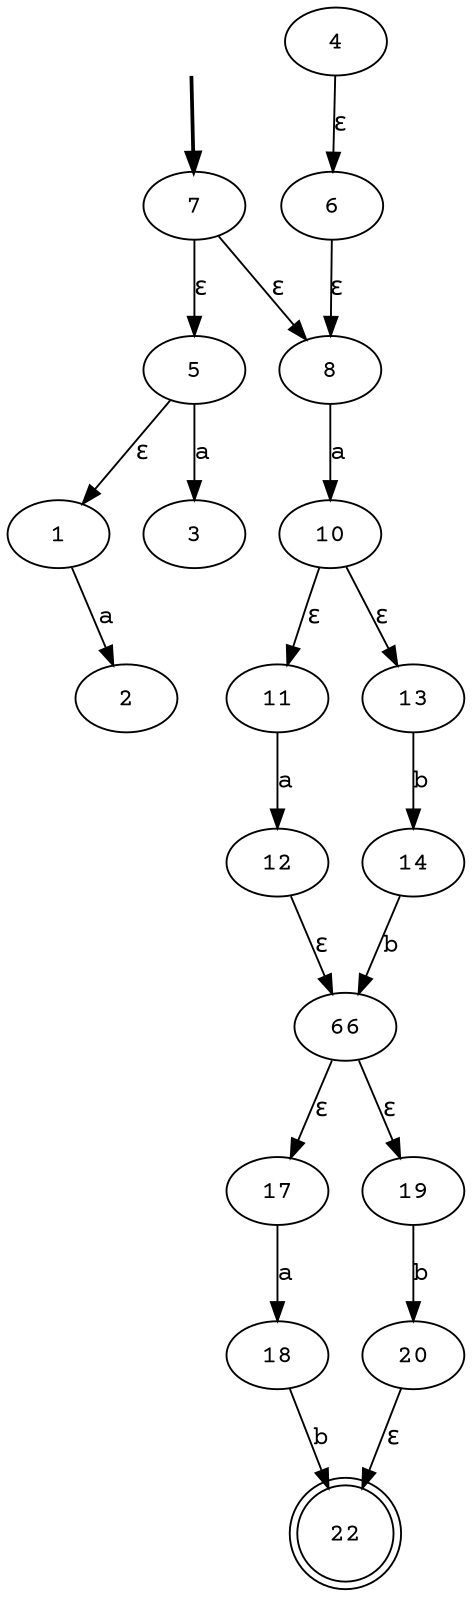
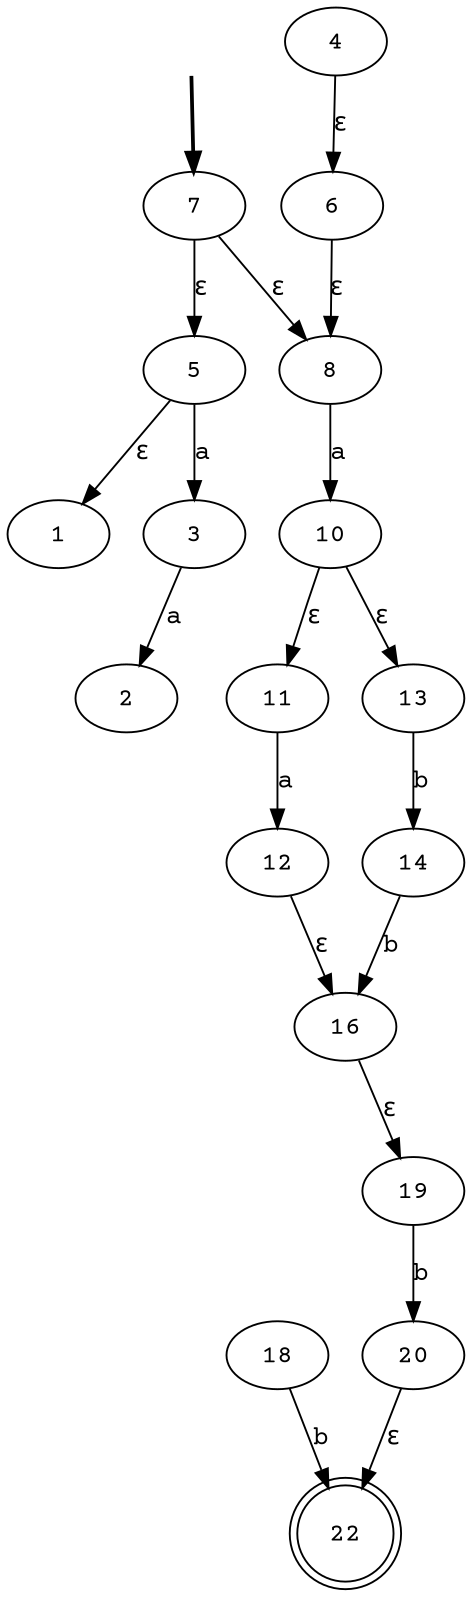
edge "1" -> "2": now "3" -> "2"
node "66": label "66" -> "16"
node "17": removed
